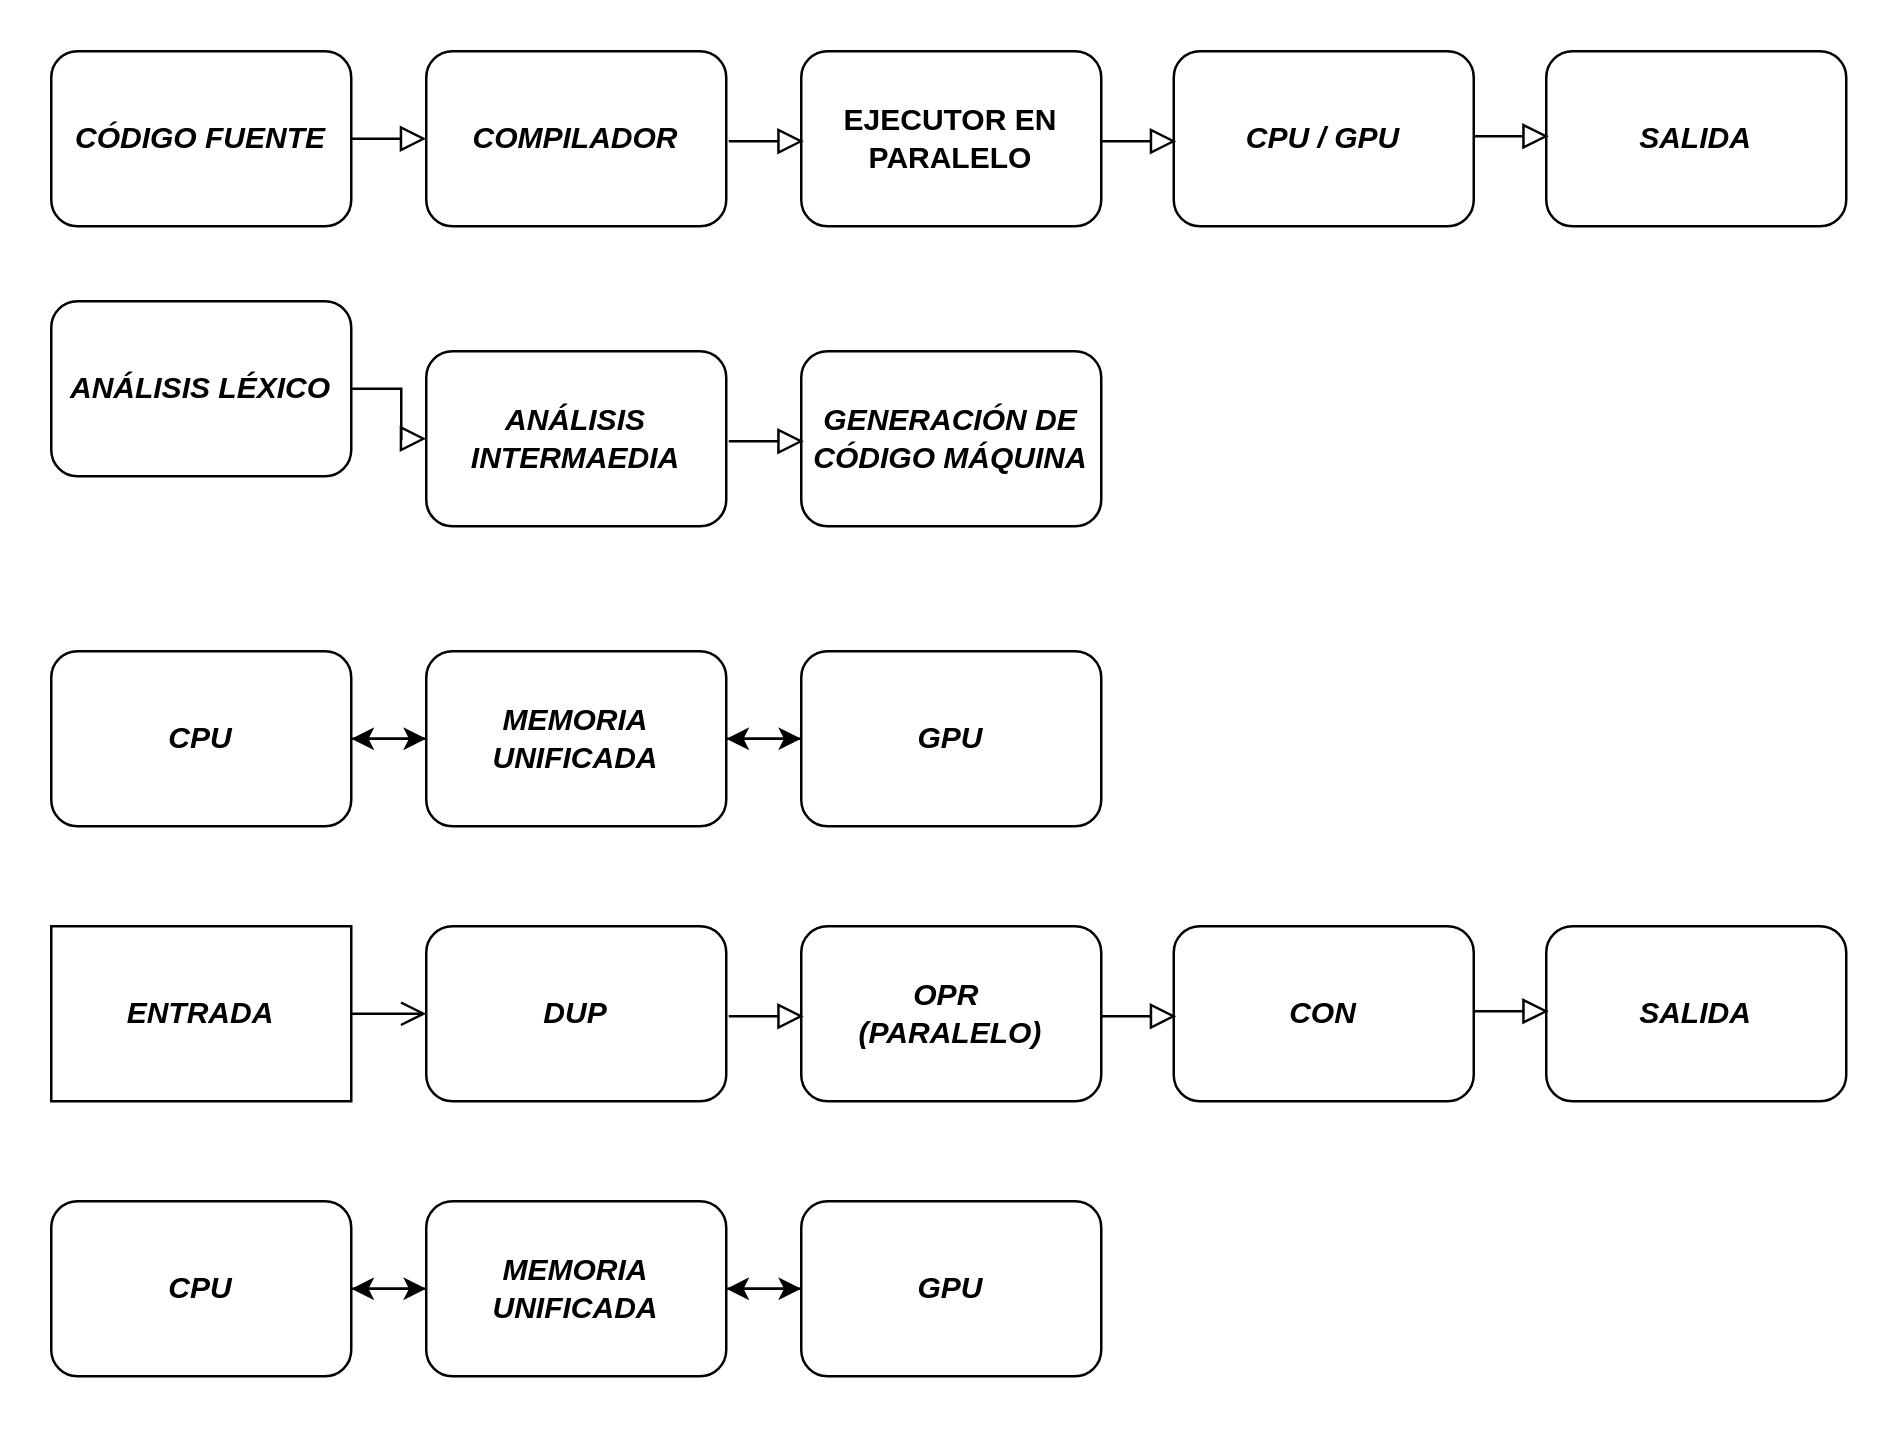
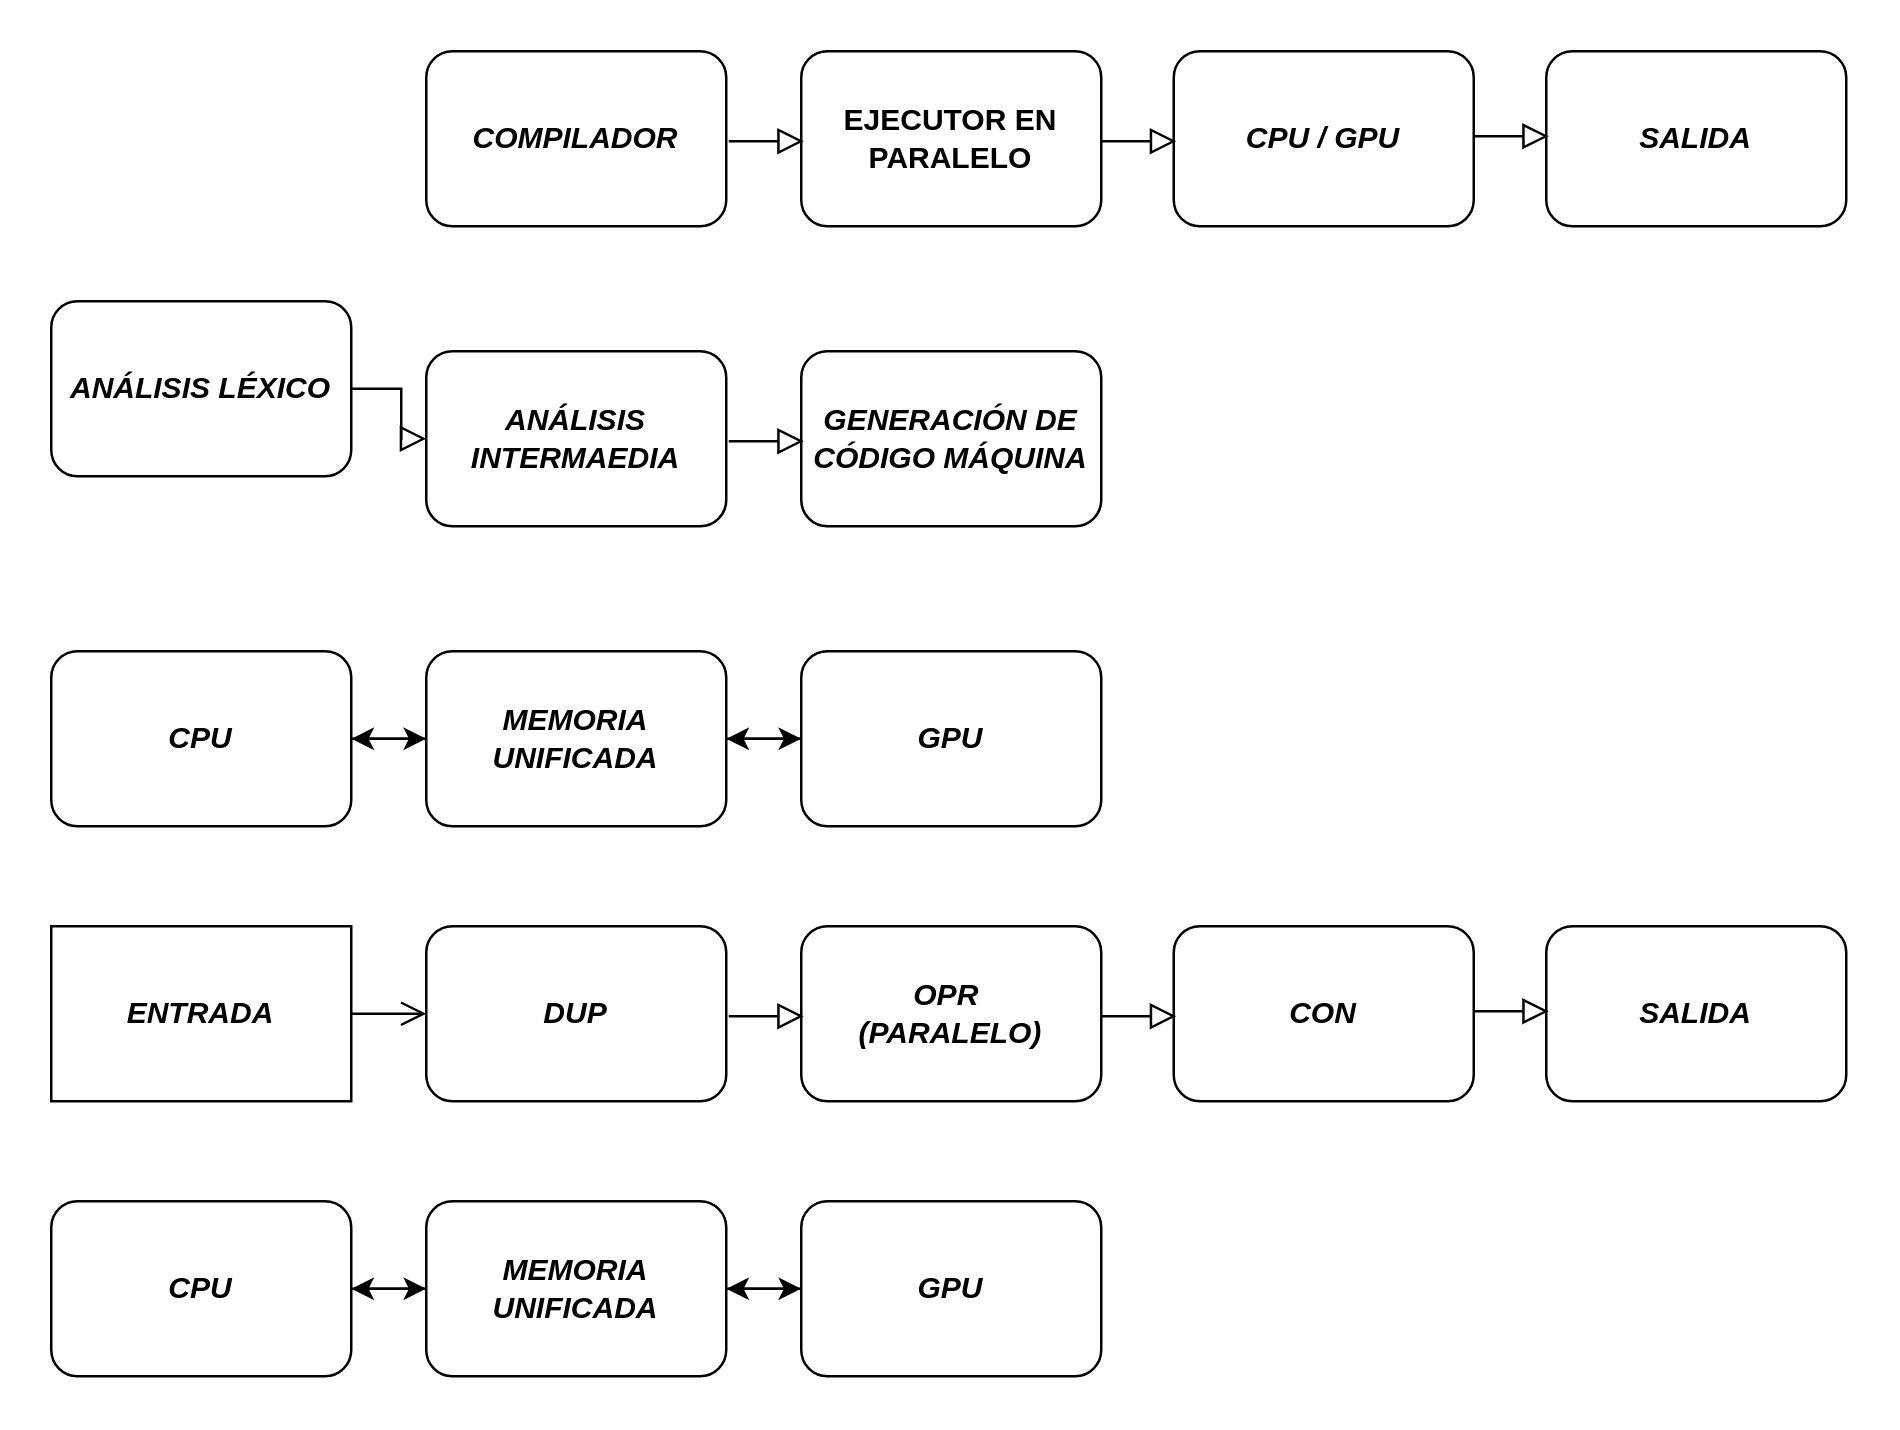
node "CÓDIGO FUENTE": removed
edge "CÓDIGO FUENTE" -> "COMPILADOR": removed
